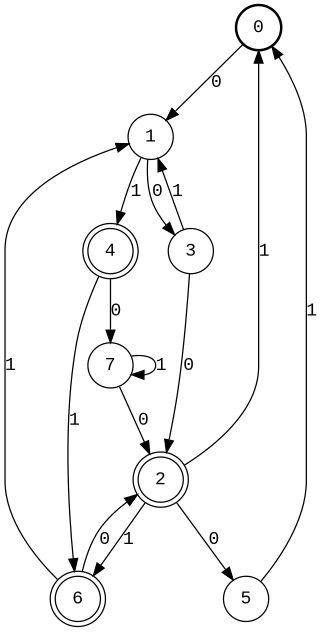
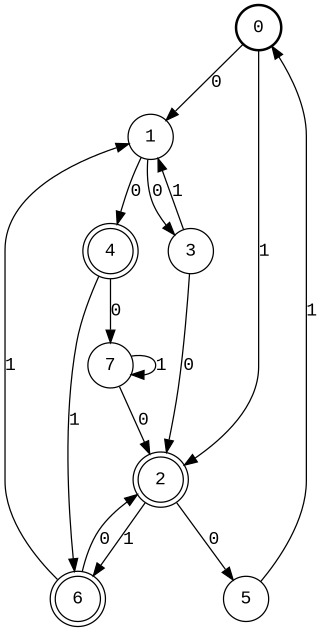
edge "1" -> "4": label "1" -> "0"
edge "2" -> "0": reversed
